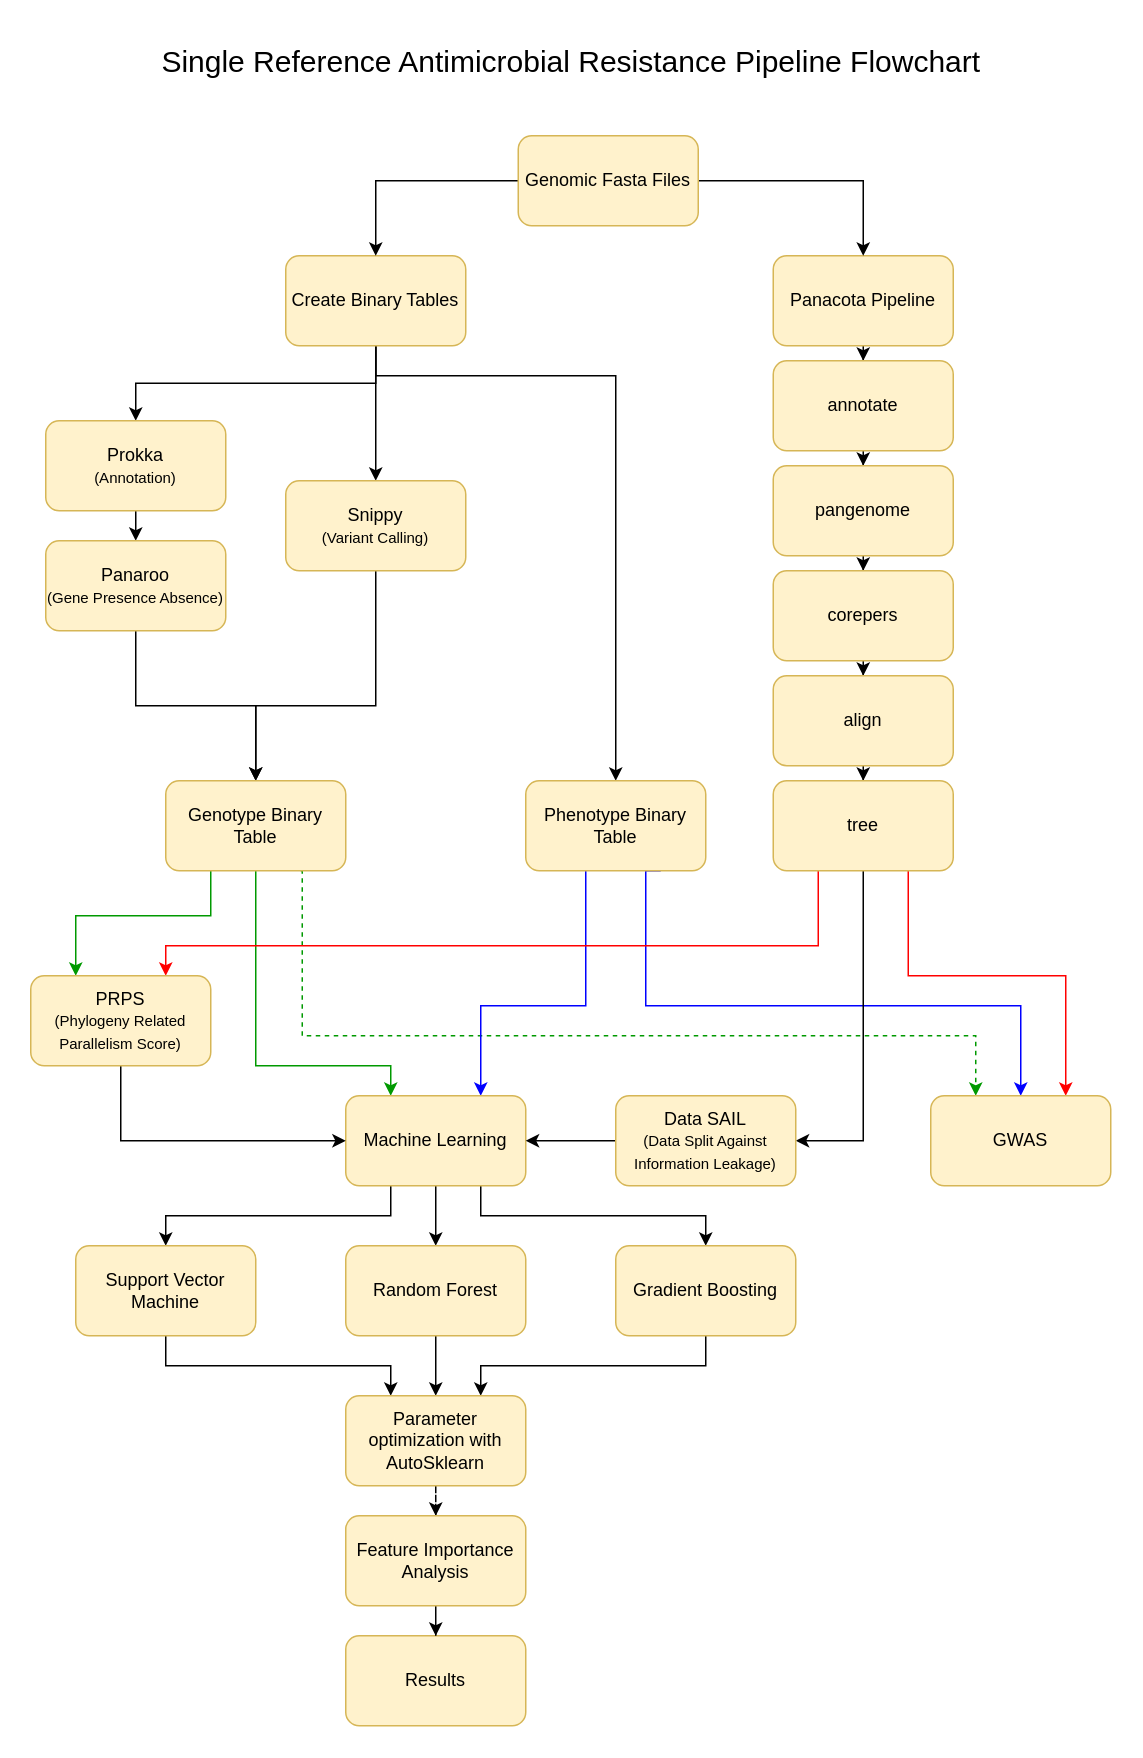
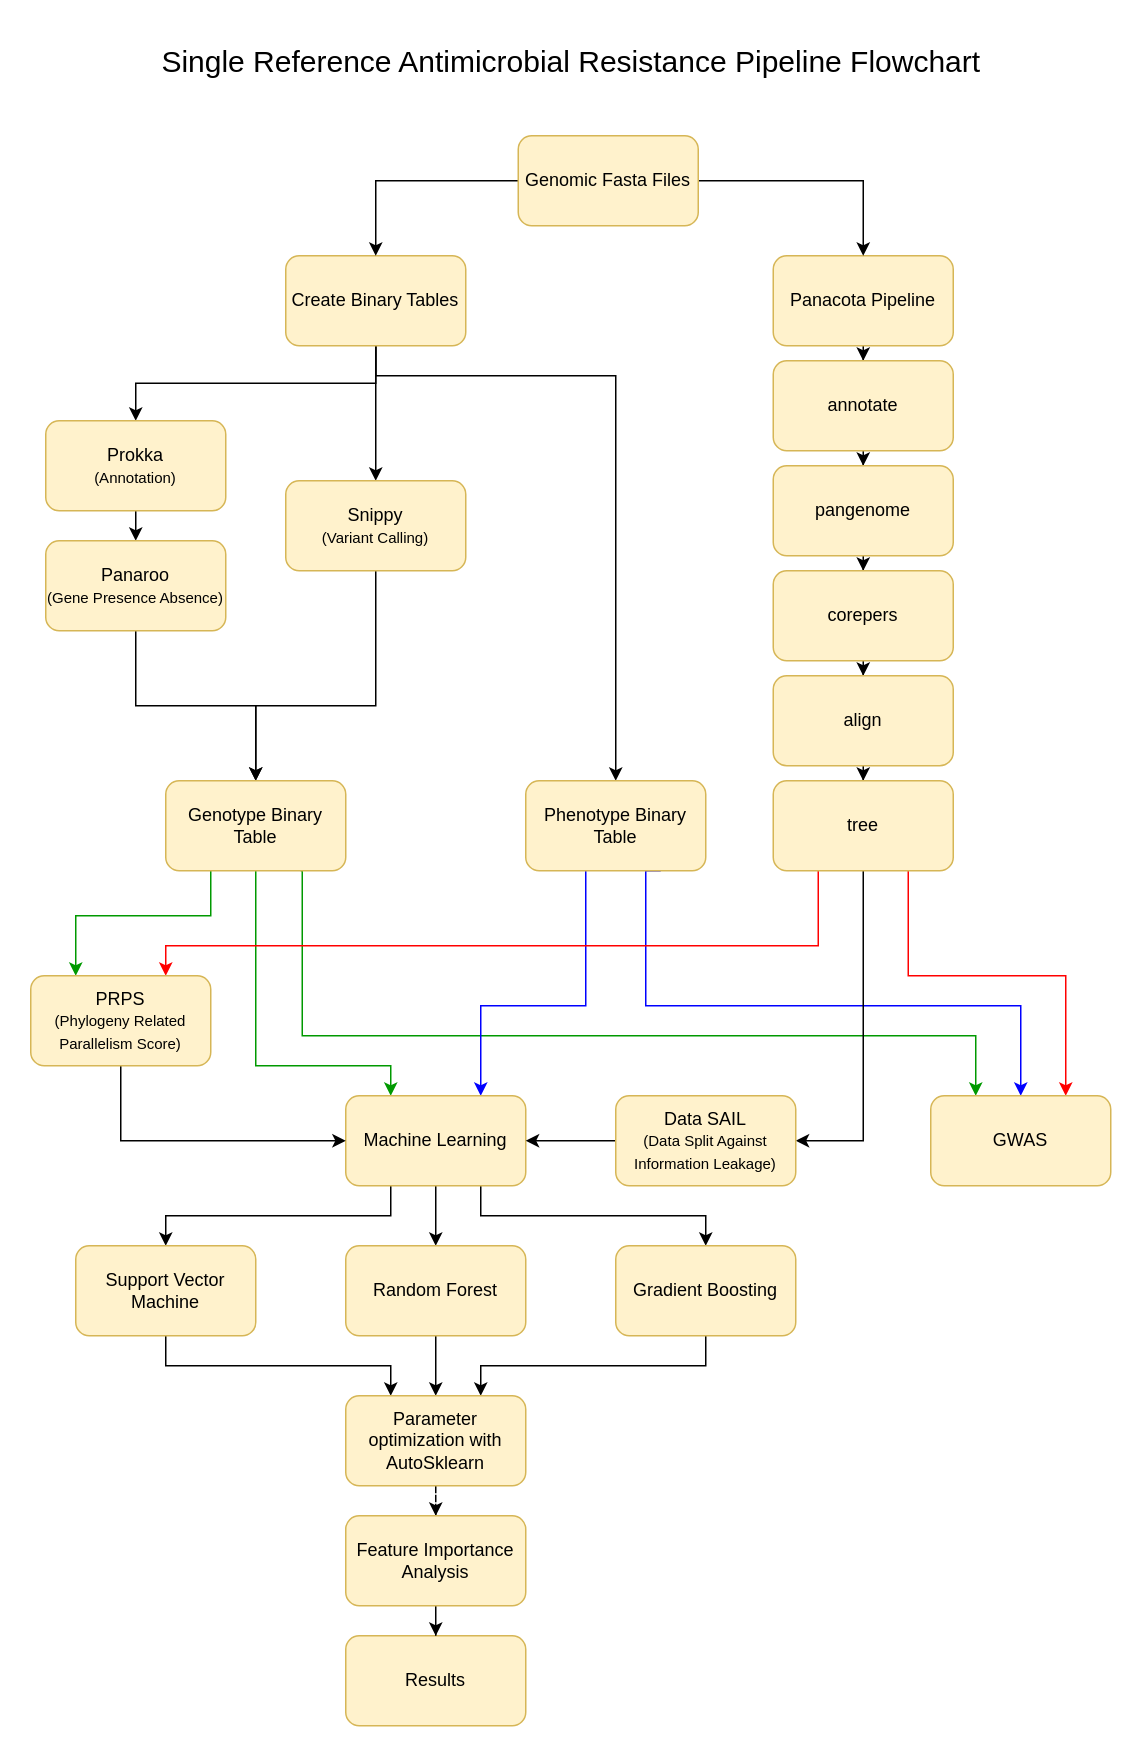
edge "Genotype Binary Table" -> "GWAS": style dashed -> solid
